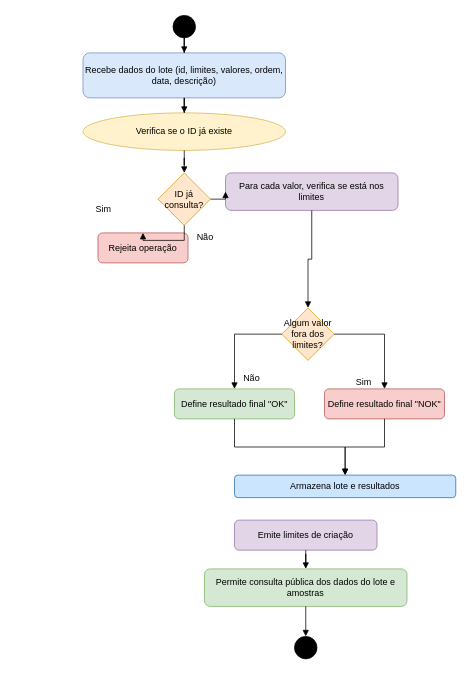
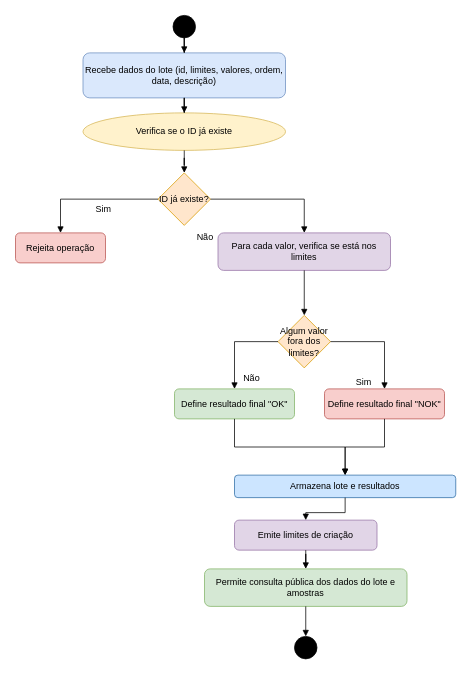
node "Para cada valor, verifica se está nos limites": moved (312, 192) -> (304, 252)
node "ID já consulta?": label "ID já consulta?" -> "ID já existe?"
node "Rejeita operação": moved (143, 248) -> (60, 248)
node "Algum valor fora dos limites?": moved (308, 334) -> (304, 342)
edge "Armazena lote e resultados" -> "Emite limites de criação": added
